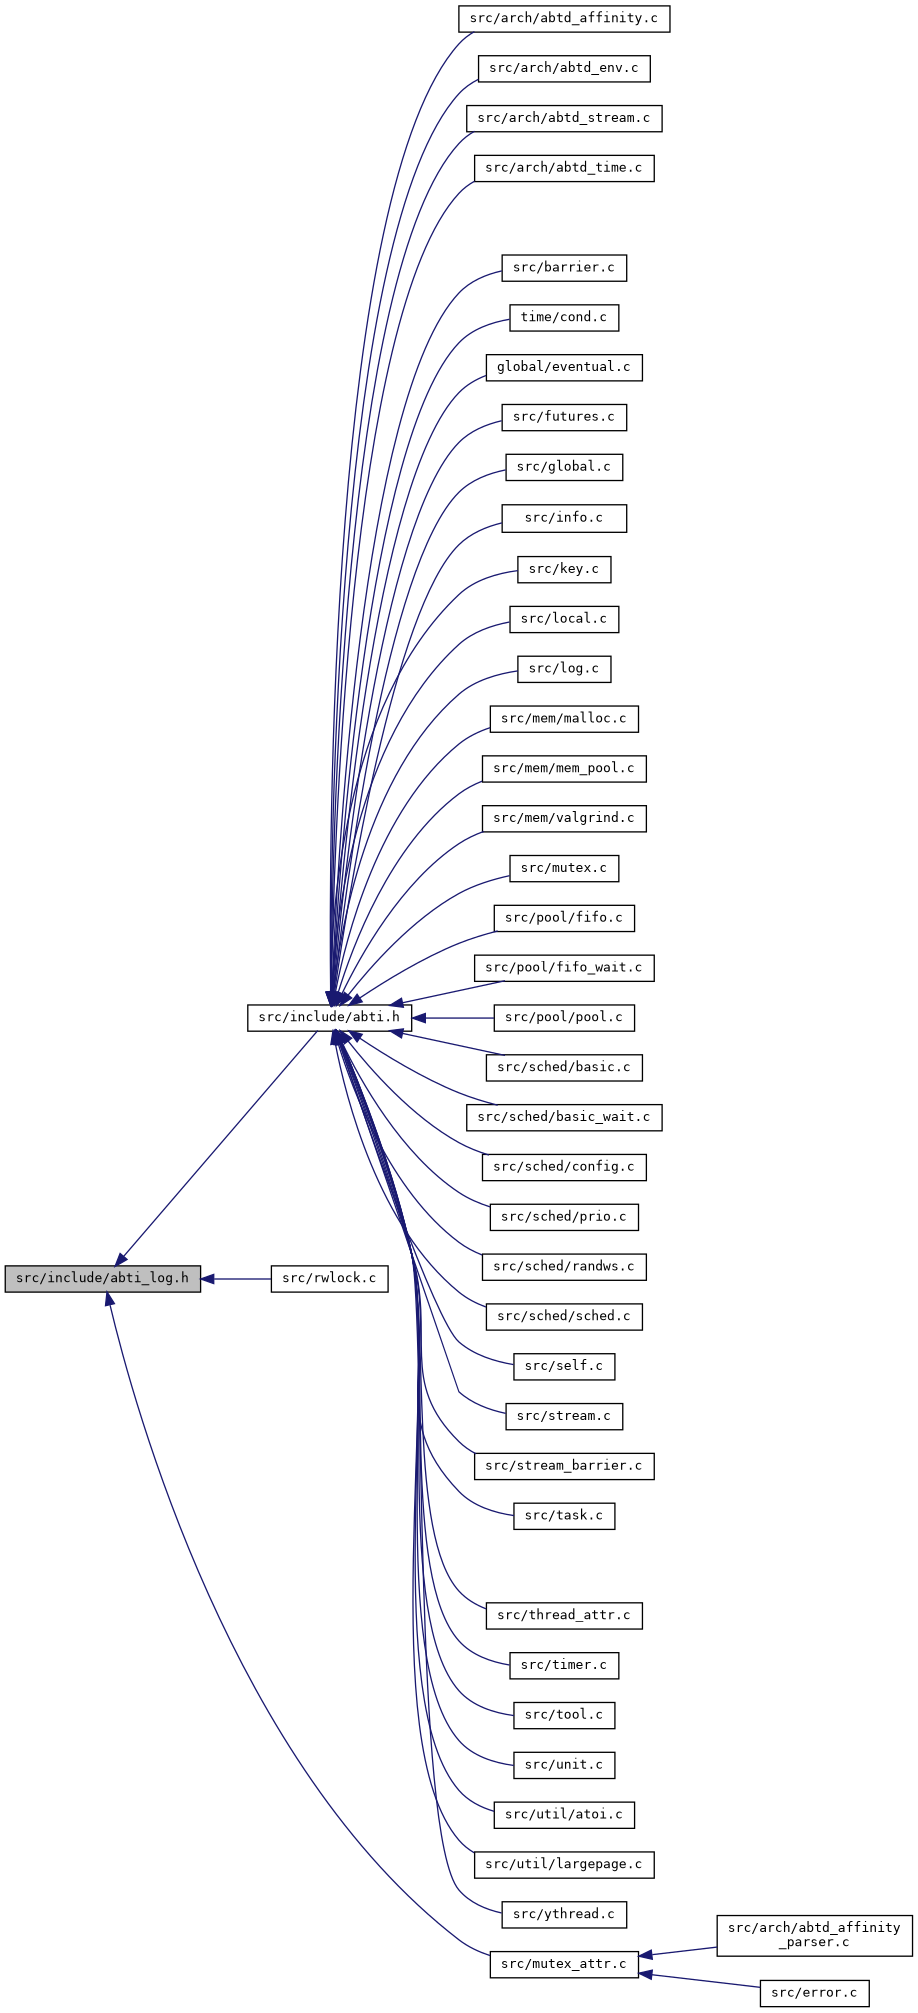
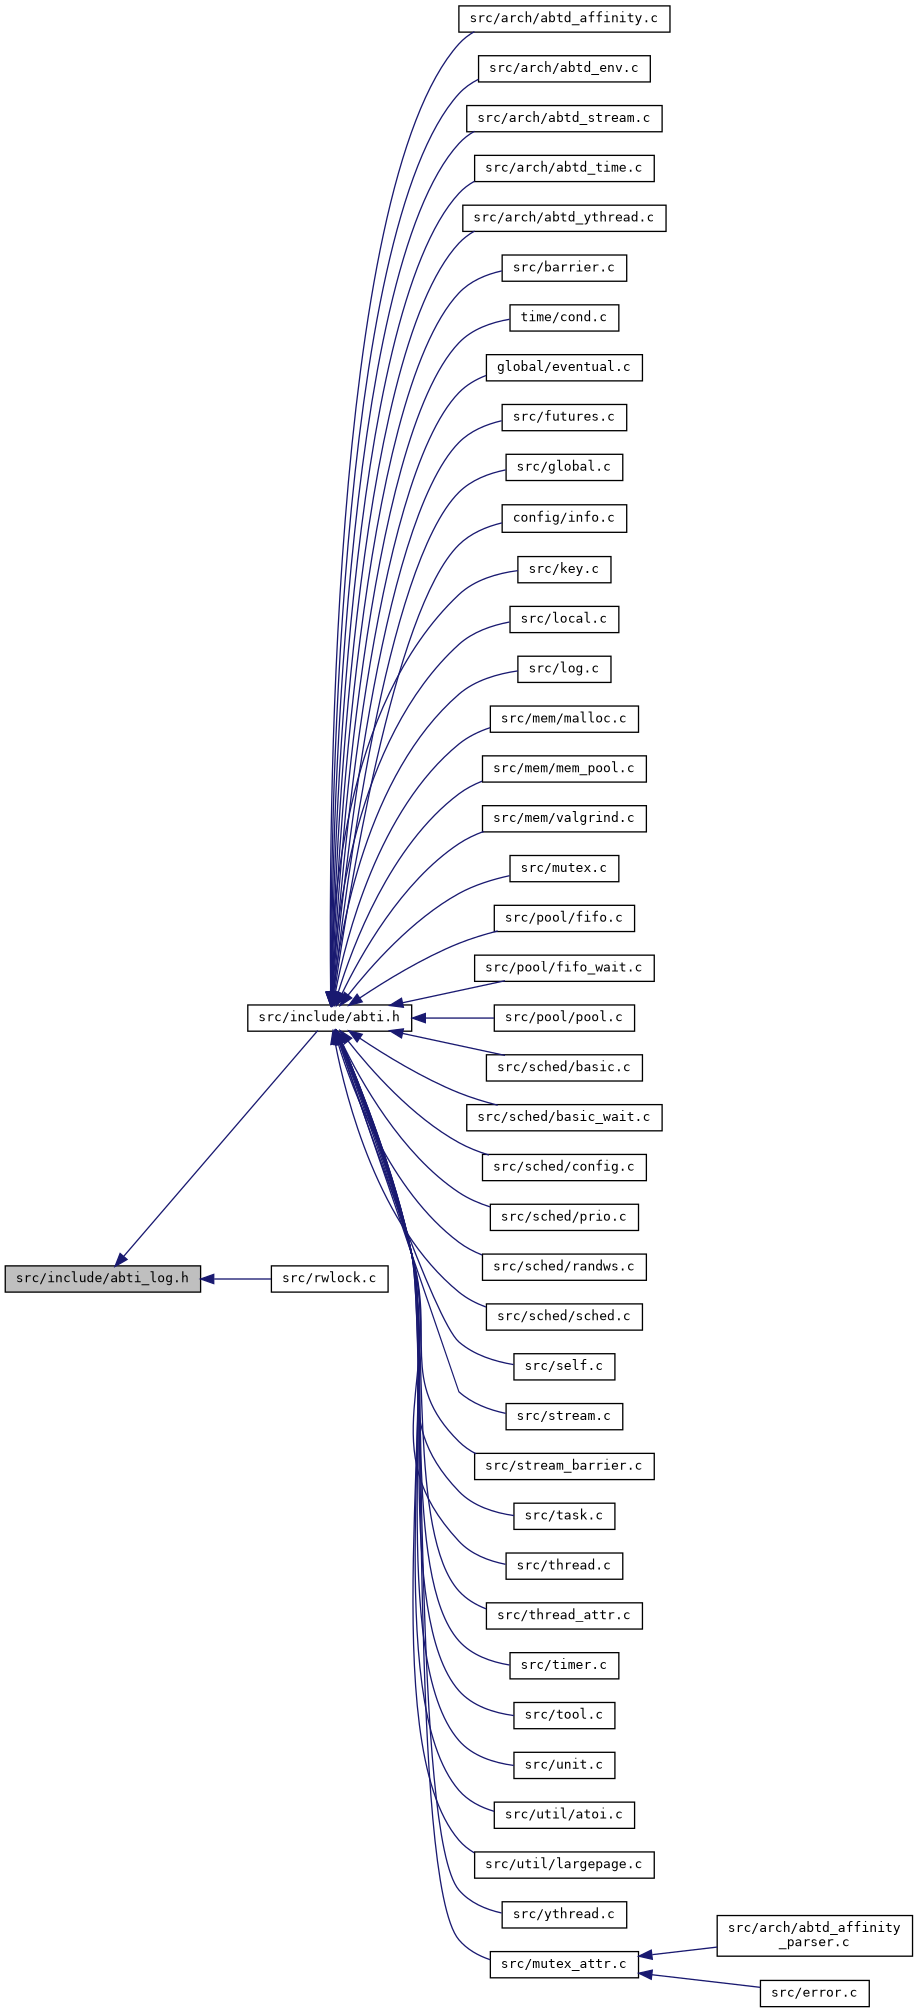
node "src/arch/abtd_ythread.c": added
node "src/info.c": label "src/info.c" -> "config/info.c"
node "src/thread.c": added
edge "src/mutex_attr.c" -> "src/include/abti_log.h": now "src/mutex_attr.c" -> "src/include/abti.h"
